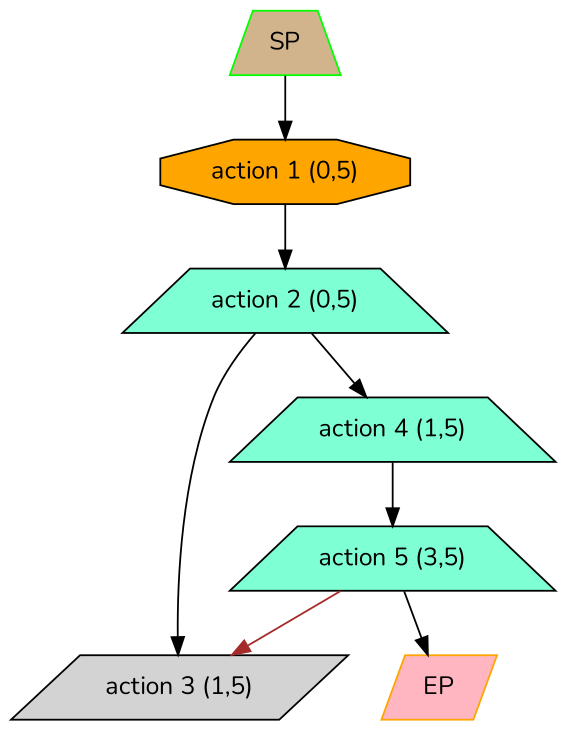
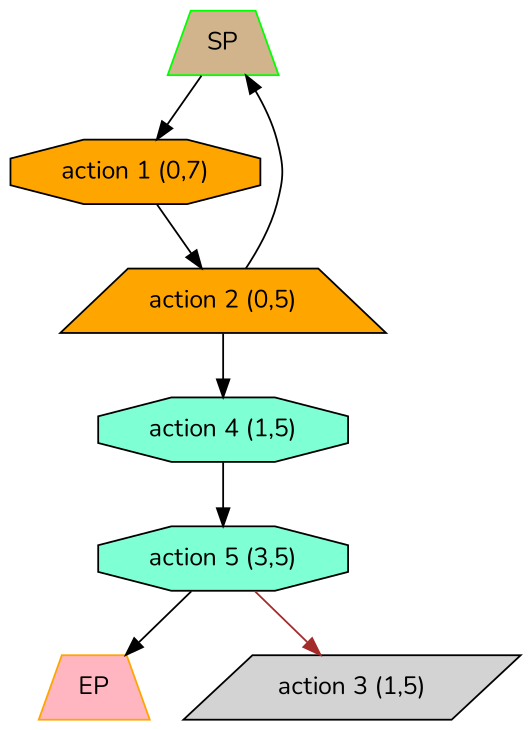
node "action 1 (0,5)": label "action 1 (0,5)" -> "action 1 (0,7)"
node "action 2 (0,5)": fillcolor aquamarine -> orange
node "action 4 (1,5)": shape trapezium -> octagon
edge "action 2 (0,5)" -> "action 3 (1,5)": now "action 2 (0,5)" -> "SP"
node "action 5 (3,5)": shape trapezium -> octagon
node "EP": shape parallelogram -> trapezium
